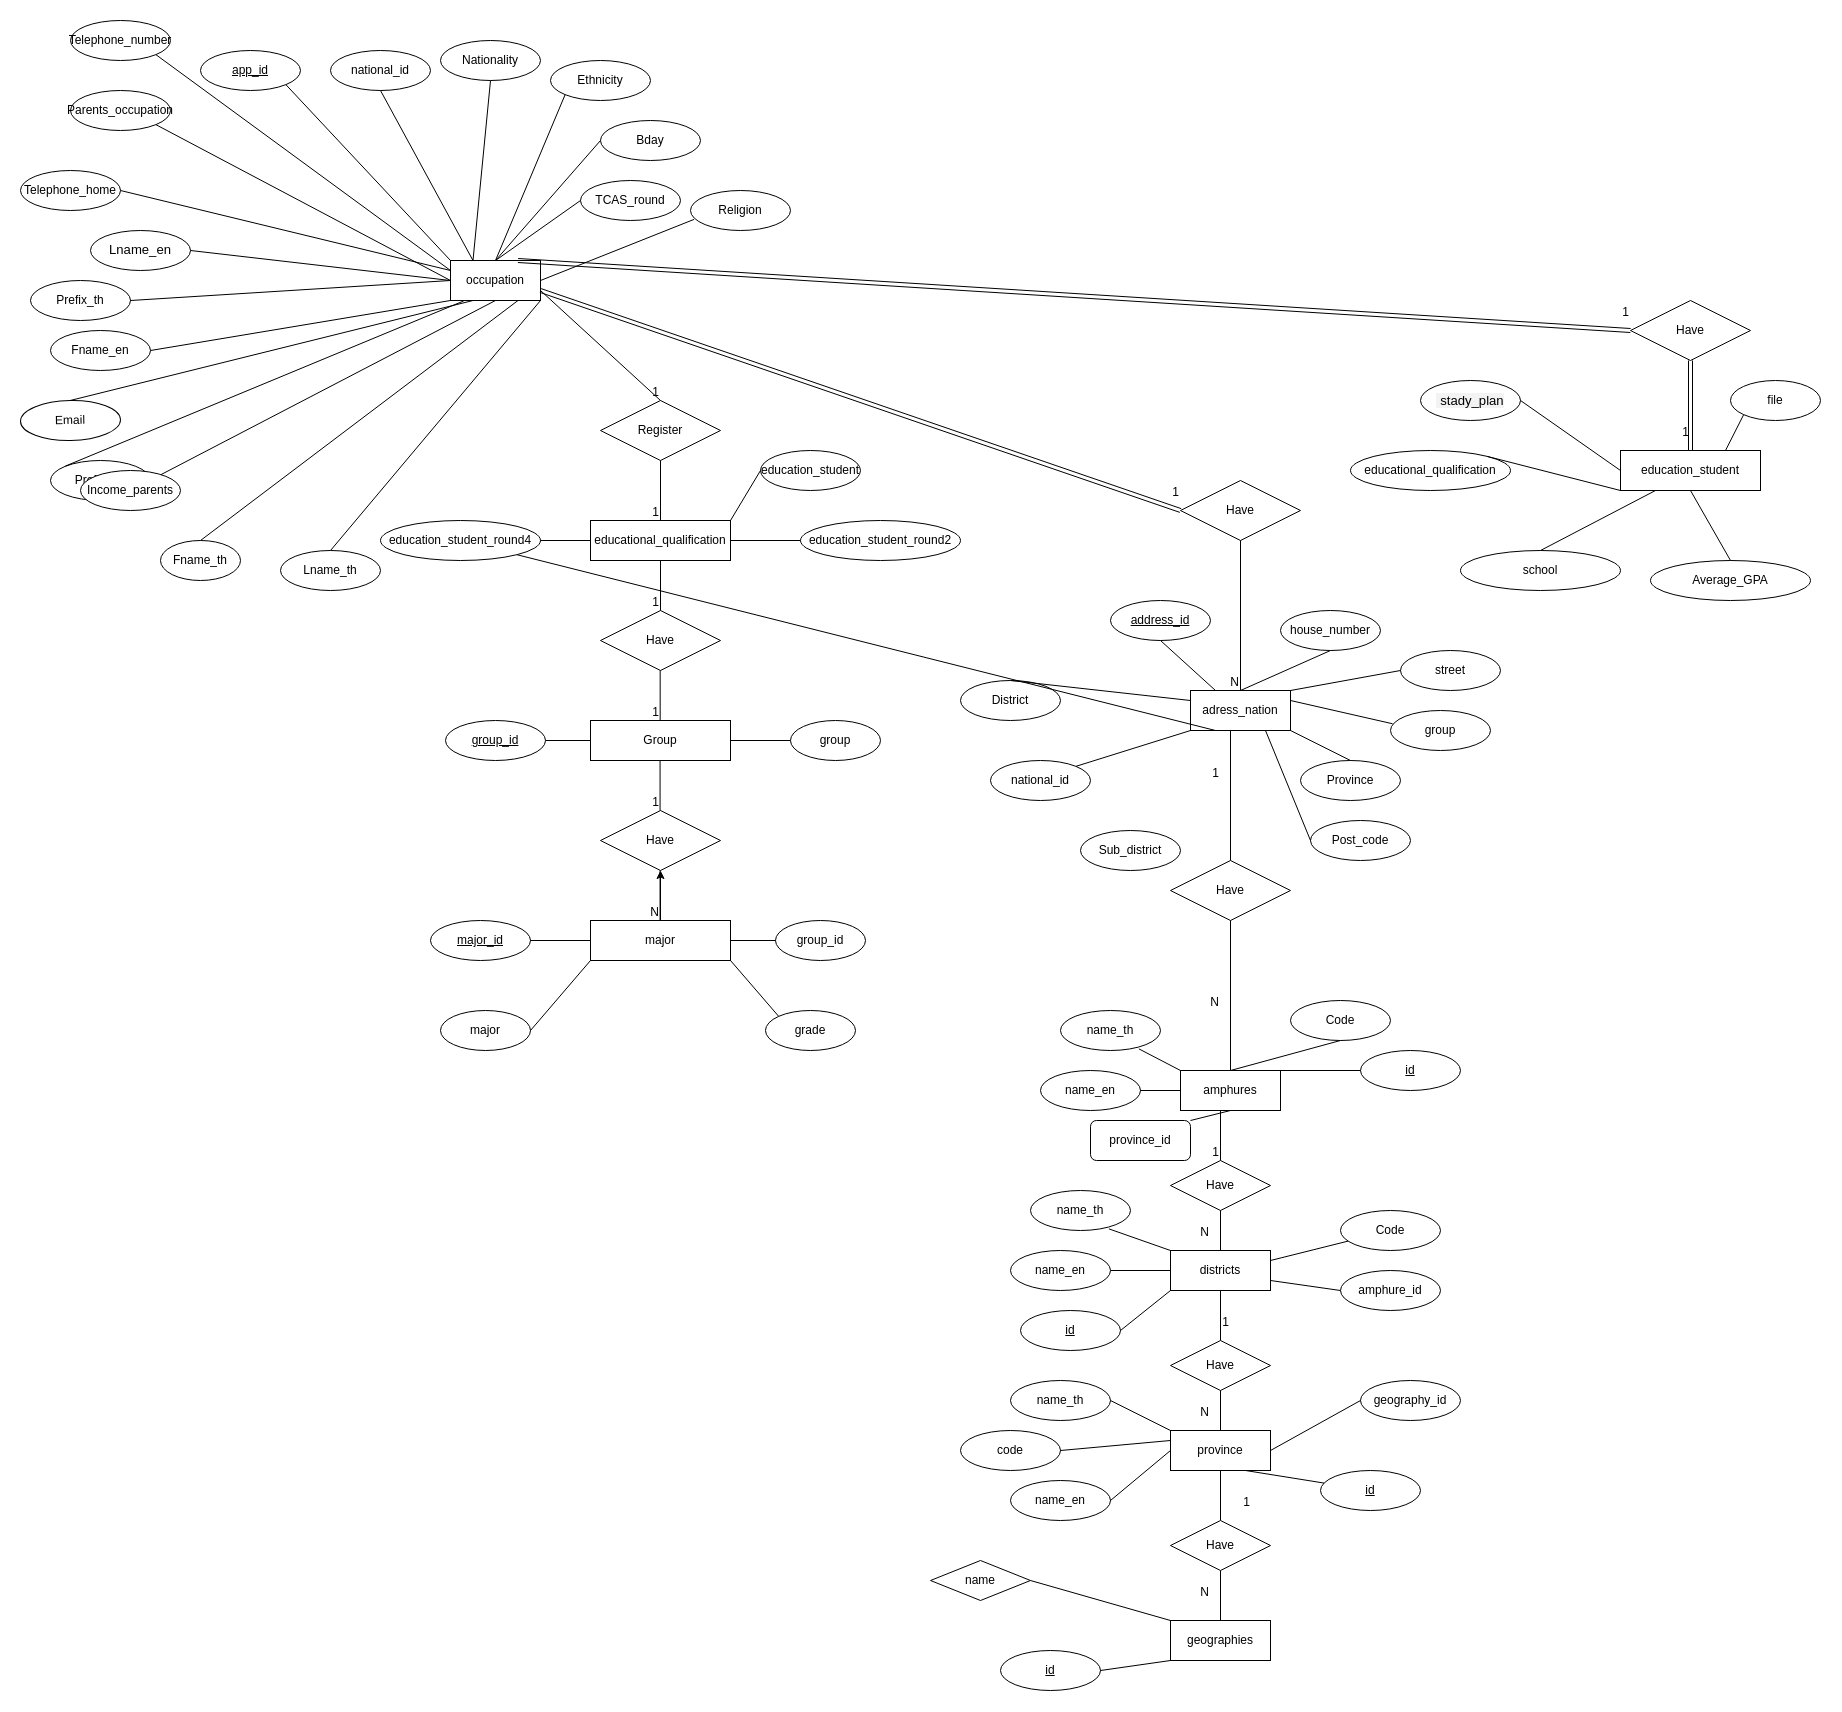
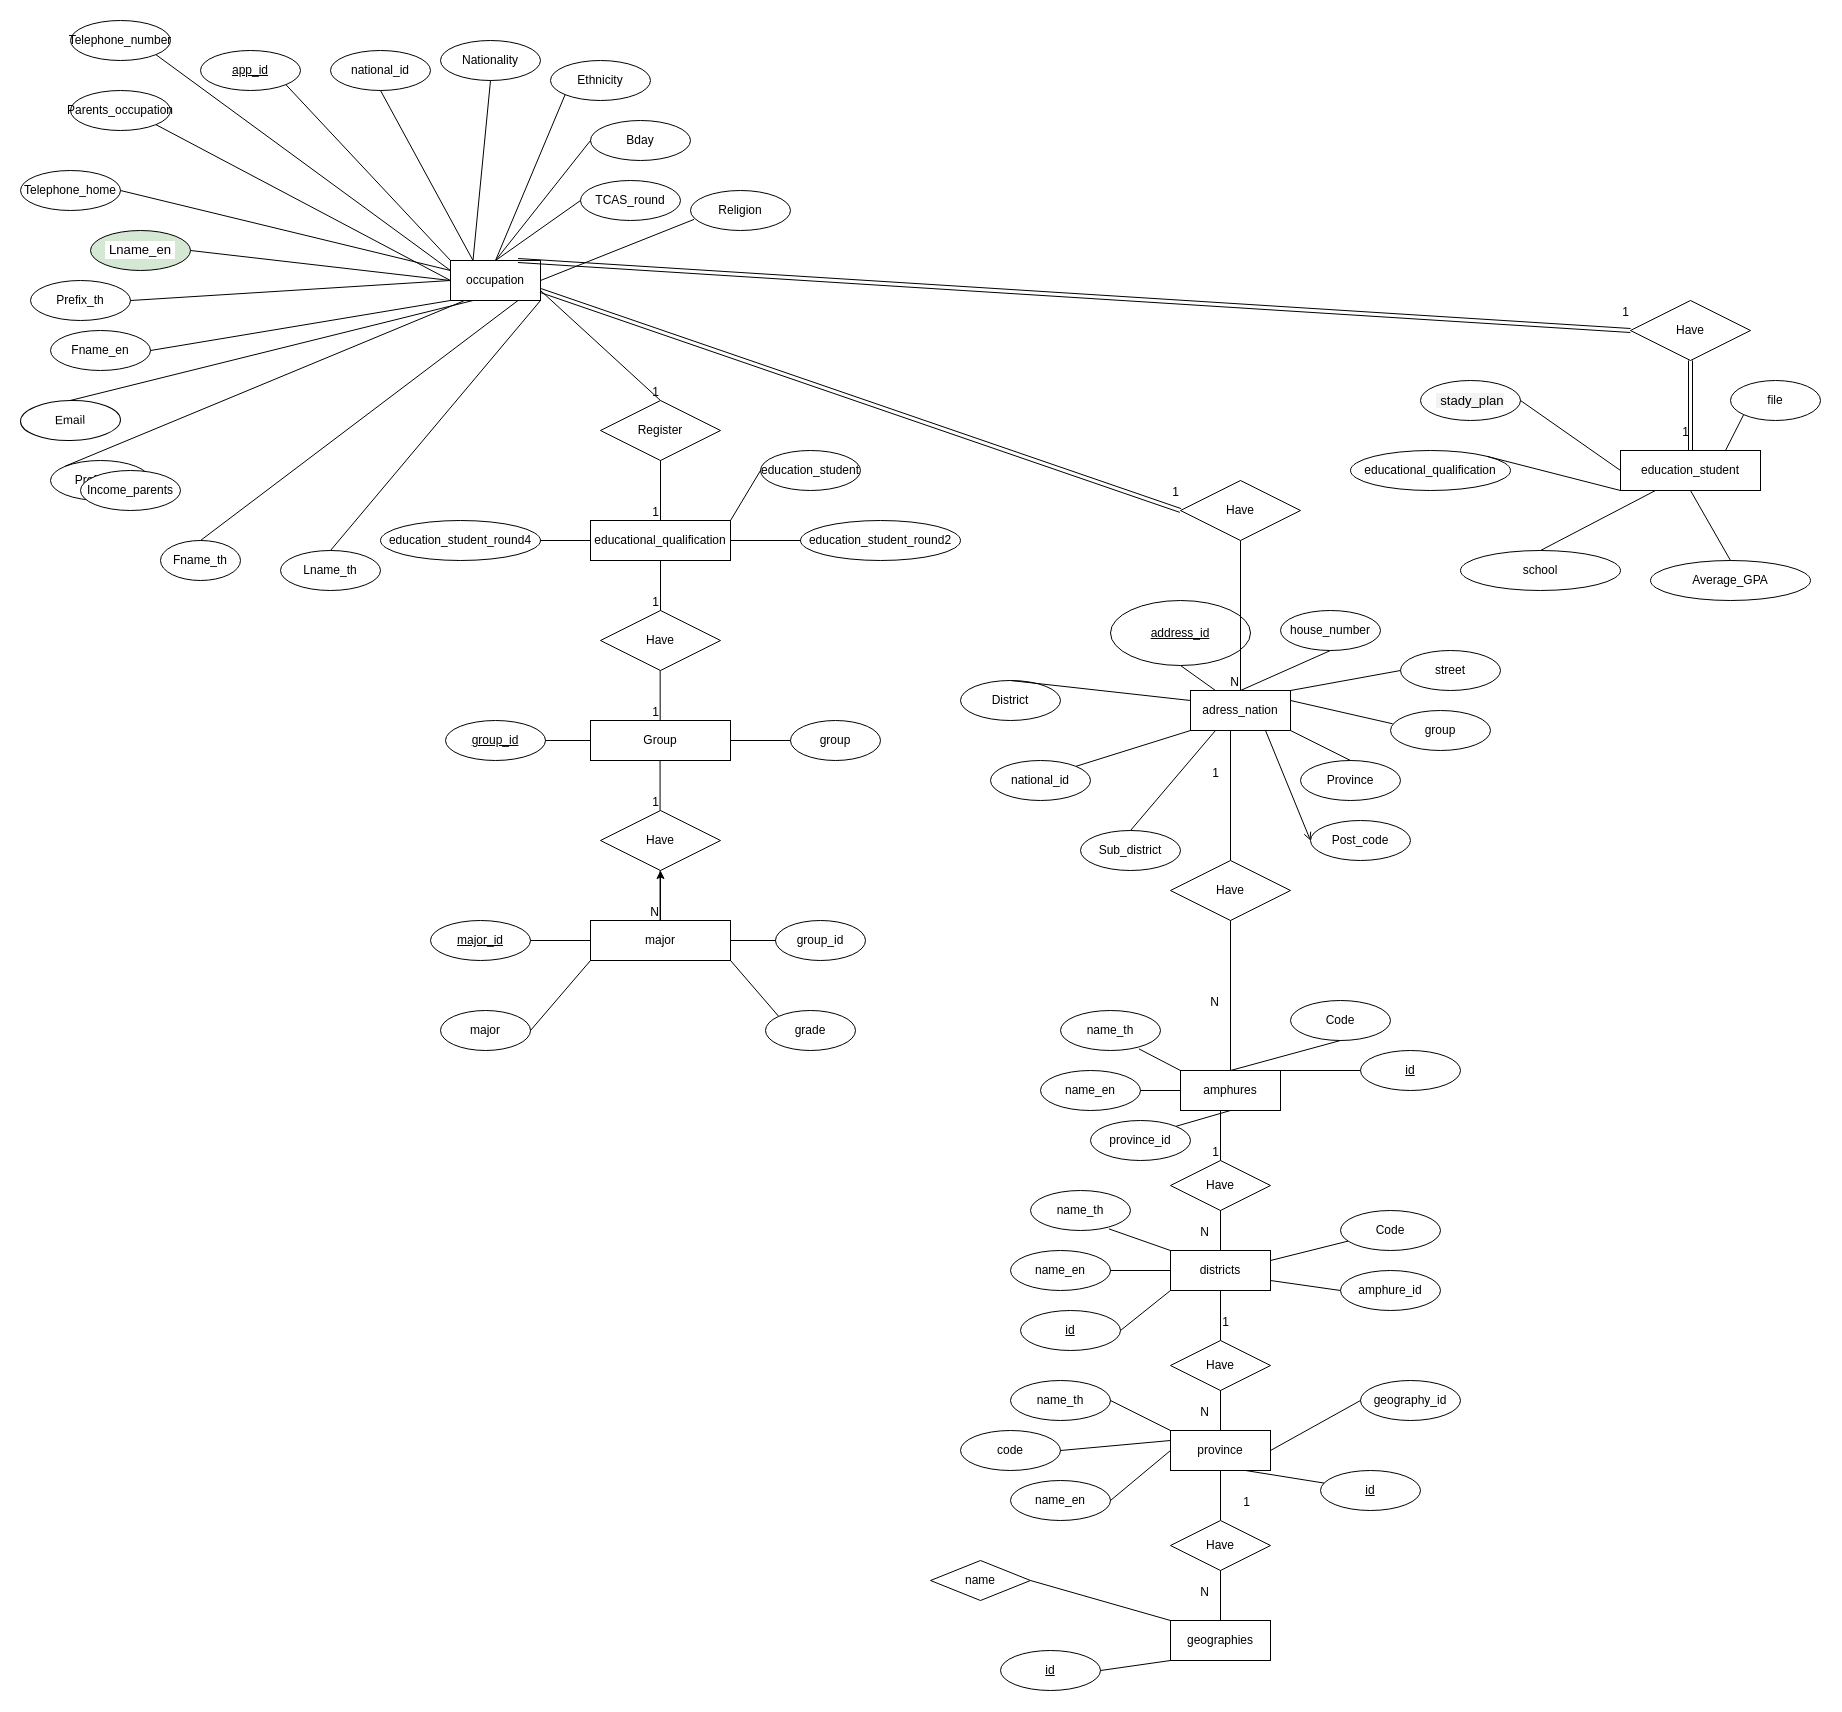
node "Bday": moved (651, 141) -> (641, 141)
node "Lname_en": fillcolor #ffffff -> #d5e8d4
edge "occupation" -- "Income_parents": removed
edge "education_student_round4" -- "adress_nation": now "Sub_district" -- "adress_nation"
node "address_id": size 100x40 -> 140x65
edge "adress_nation" -- "Post_code": arrowhead none -> open
node "province_id": shape rounded rectangle -> ellipse
